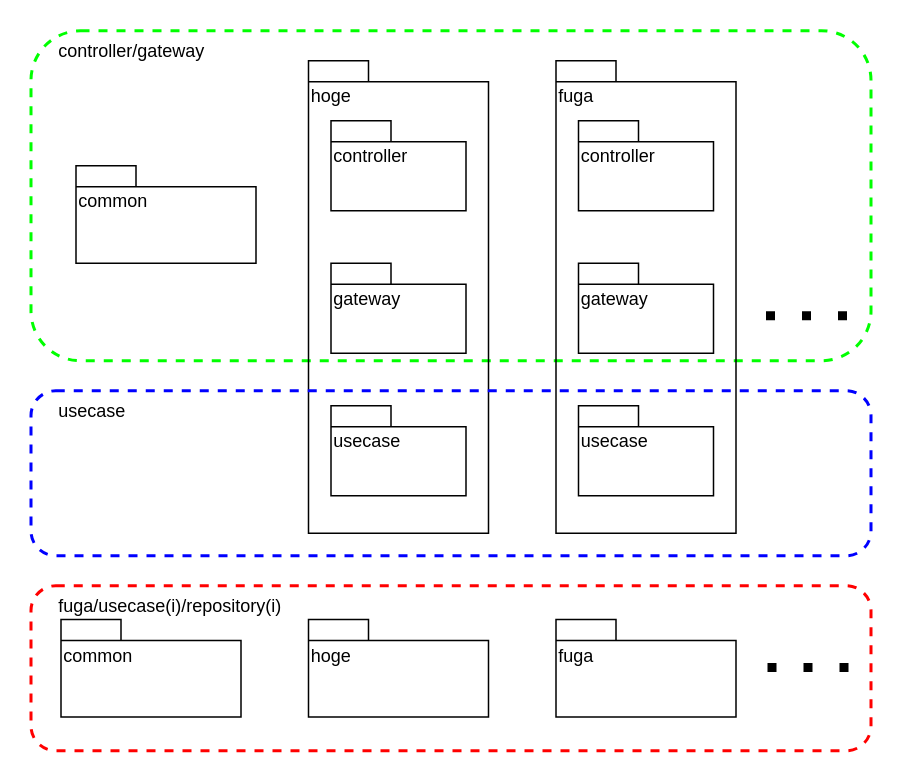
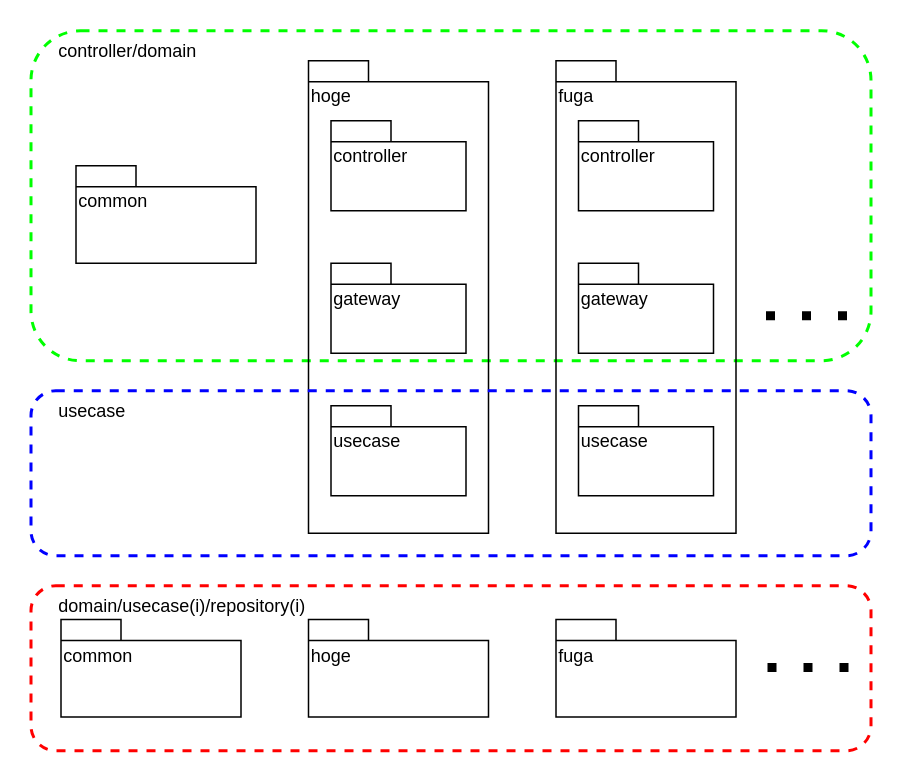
node "controller/gateway": label "controller/gateway" -> "controller/domain"
node "fuga/usecase(i)/repository(i)": label "fuga/usecase(i)/repository(i)" -> "domain/usecase(i)/repository(i)"
